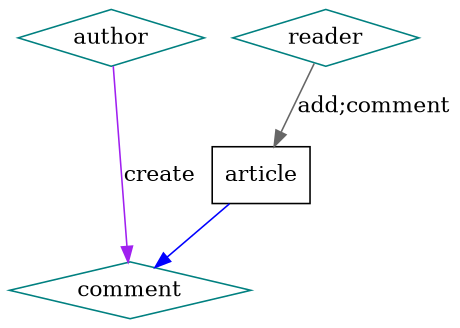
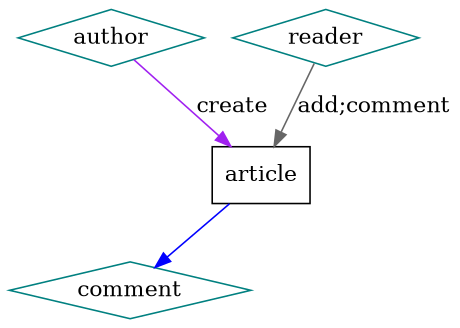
edge "author" -> "comment": now "author" -> "article"
